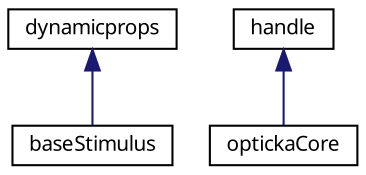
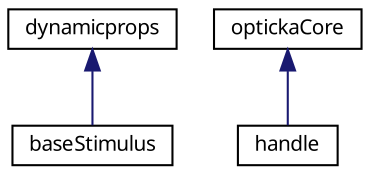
edge "optickaCore" -> "handle": reversed
